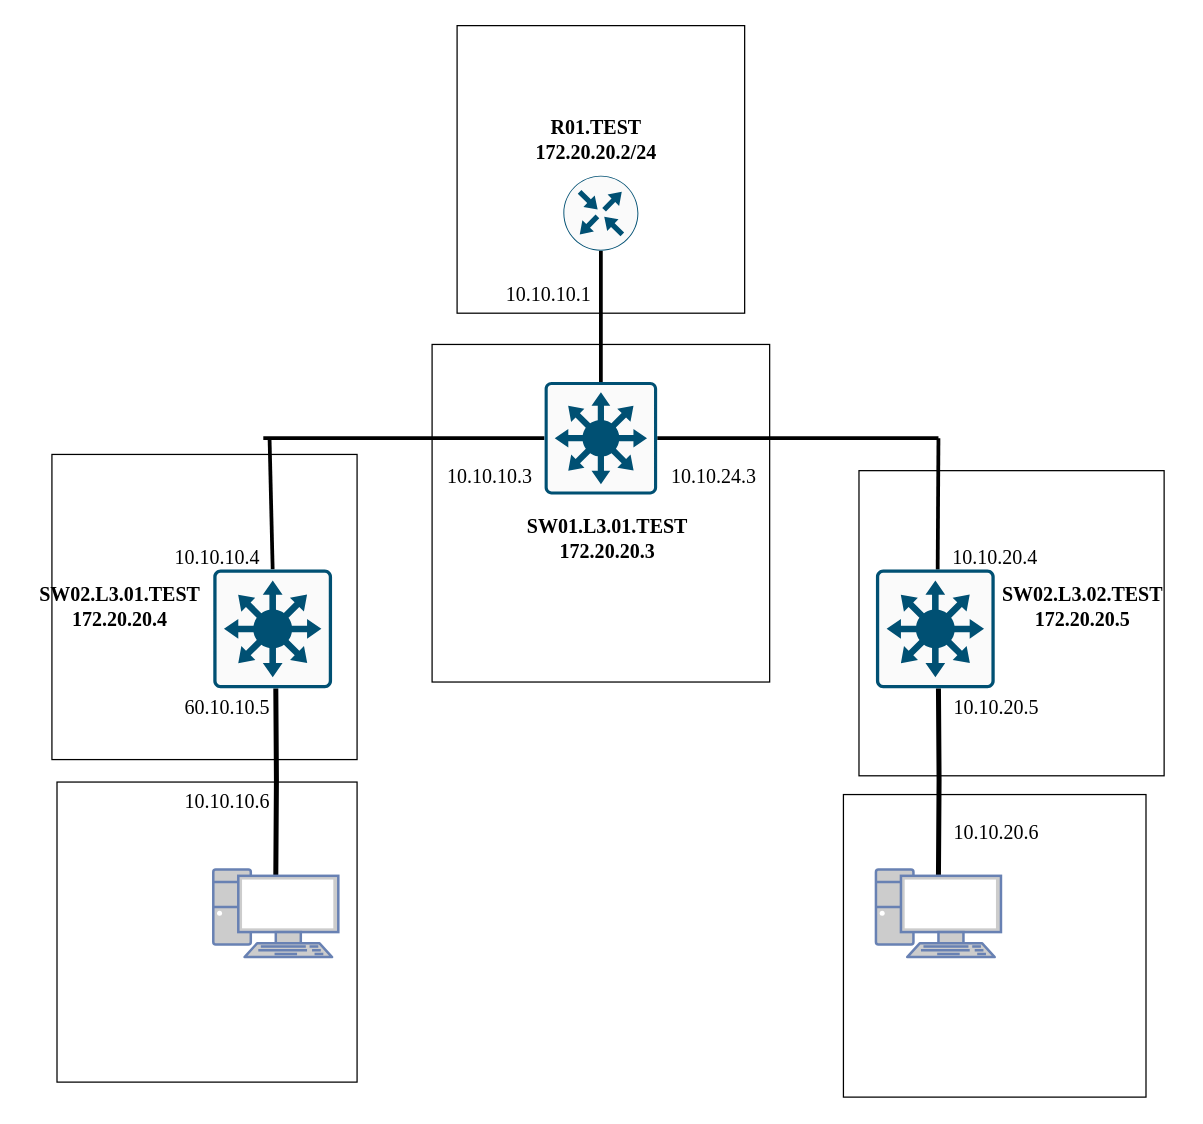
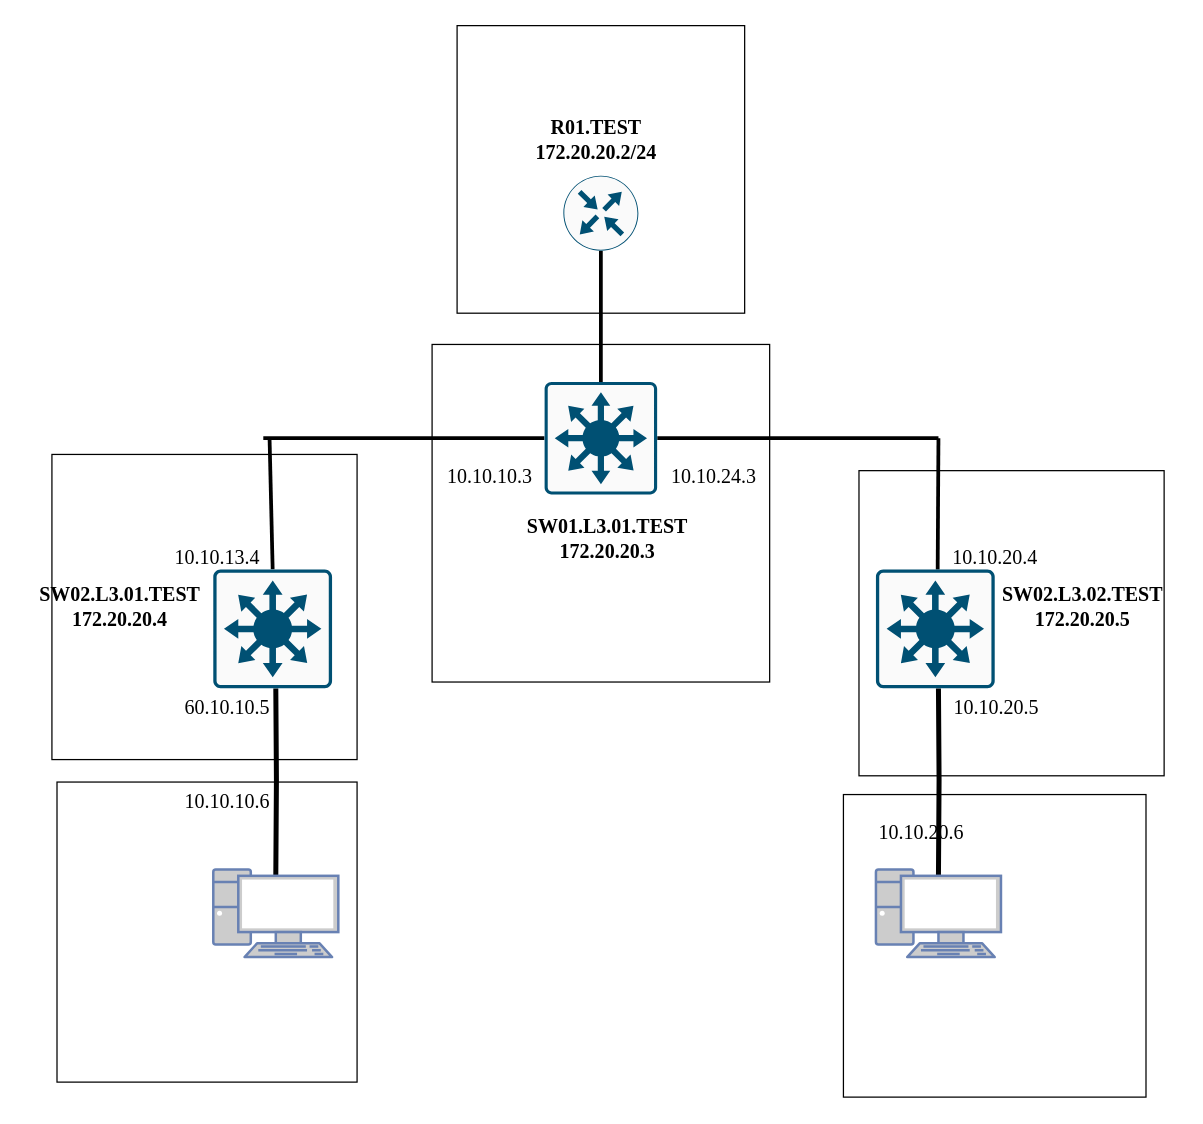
node "10.10.10.1": removed
node "10.10.10.4": label "10.10.10.4" -> "10.10.13.4"
node "10.10.20.6": moved (995, 832) -> (920, 832)
